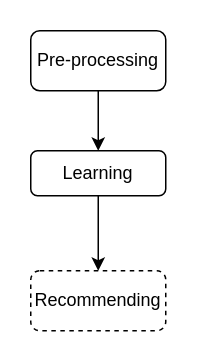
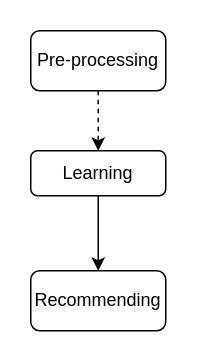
edge "Pre-processing" -> "Learning": style solid -> dashed
node "Recommending": style dashed -> solid
